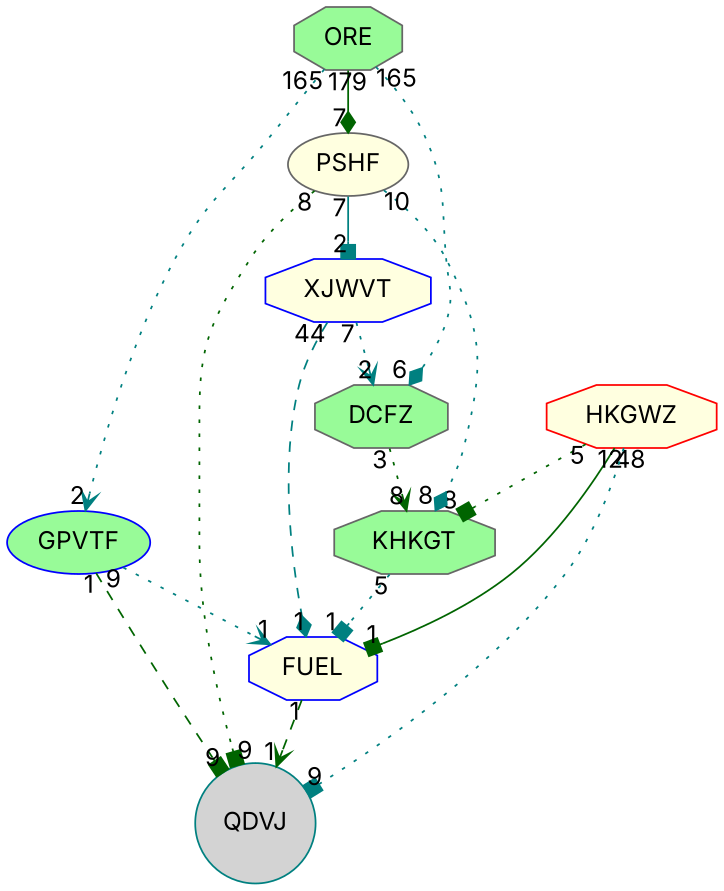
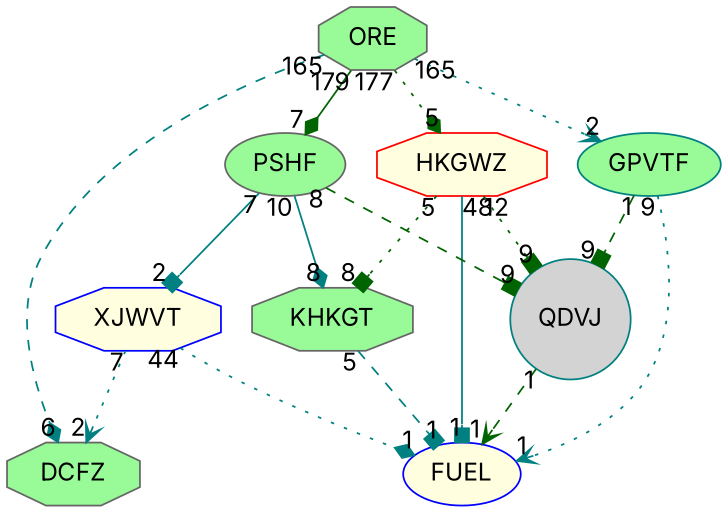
edge "ORE" -> "HKGWZ": added
node "PSHF": fillcolor lightyellow -> palegreen
edge "ORE" -> "DCFZ": style dotted -> dashed
edge "PSHF" -> "KHKGT": style dotted -> solid
edge "PSHF" -> "QDVJ": style dotted -> dashed
edge "XJWVT" -> "FUEL": style dashed -> dotted
edge "DCFZ" -> "KHKGT": removed
node "GPVTF": color blue -> teal
edge "HKGWZ" -> "FUEL": color darkgreen -> teal
edge "KHKGT" -> "FUEL": style dotted -> dashed
edge "HKGWZ" -> "QDVJ": color teal -> darkgreen
node "FUEL": shape octagon -> ellipse
edge "FUEL" -> "QDVJ": reversed
